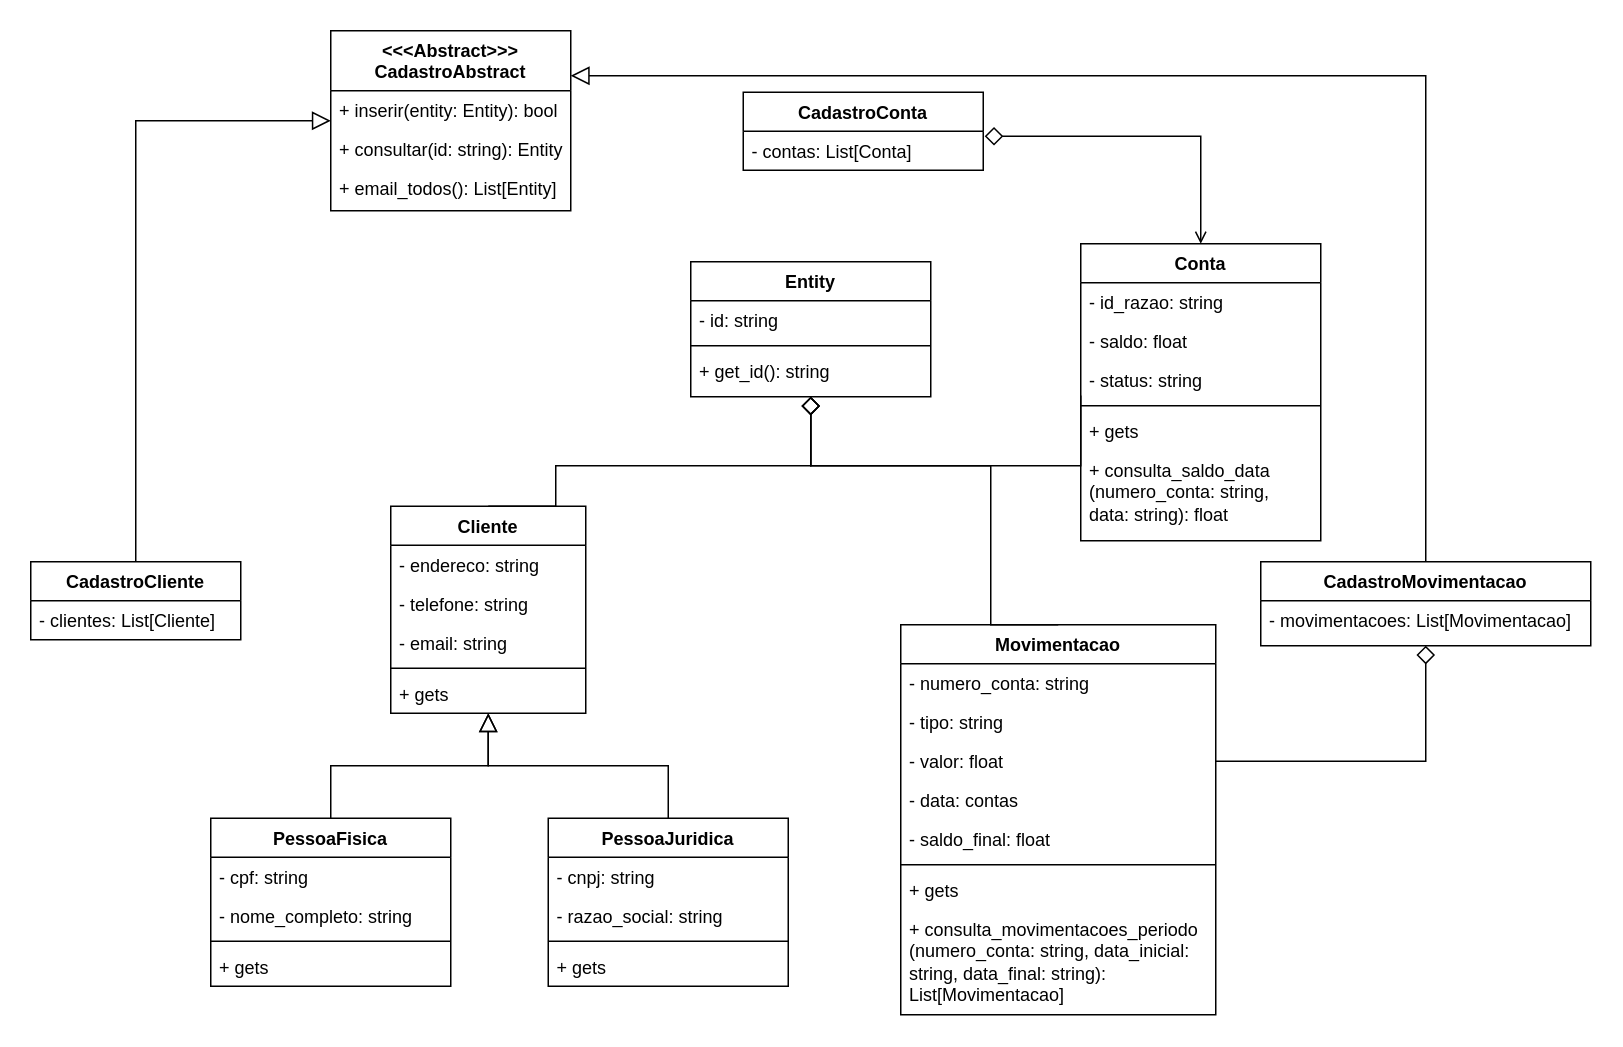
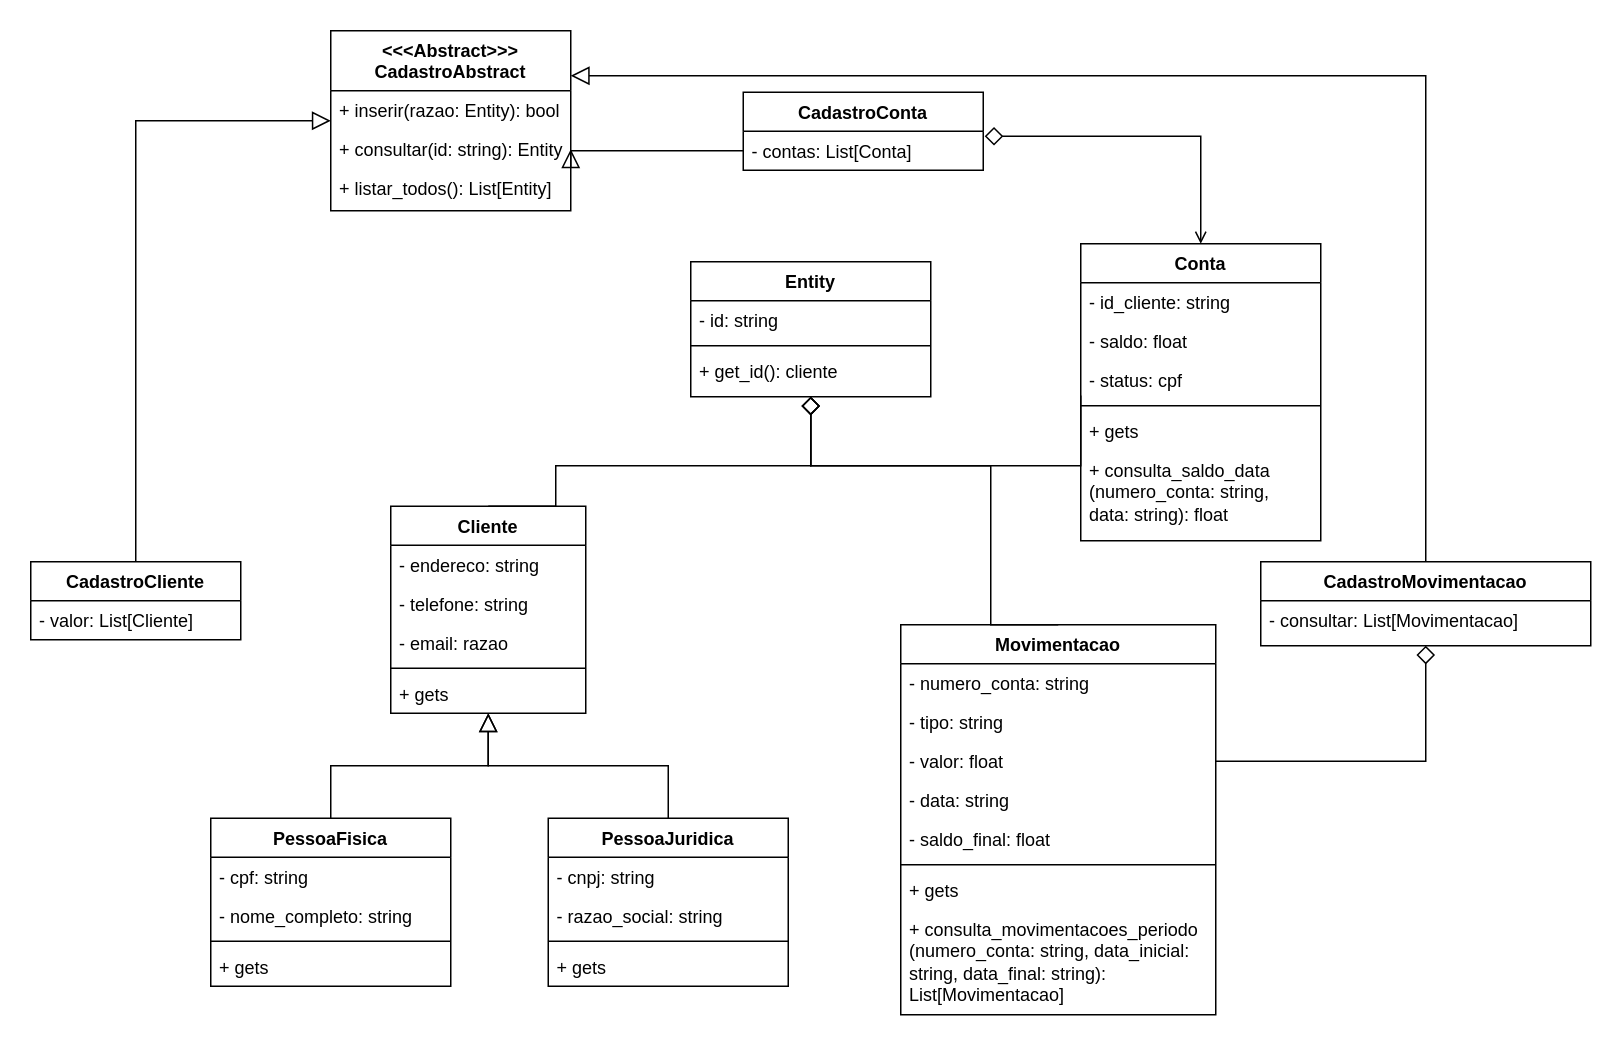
node "+ inserir(entity: Entity): bool": label "+ inserir(entity: Entity): bool" -> "+ inserir(razao: Entity): bool"
edge "CadastroConta" -> "+ consultar(id: string): Entity": added
node "+ email_todos(): List[Entity]": label "+ email_todos(): List[Entity]" -> "+ listar_todos(): List[Entity]"
node "- id_razao: string": label "- id_razao: string" -> "- id_cliente: string"
node "+ get_id(): string": label "+ get_id(): string" -> "+ get_id(): cliente"
node "- status: string": label "- status: string" -> "- status: cpf"
node "- clientes: List[Cliente]": label "- clientes: List[Cliente]" -> "- valor: List[Cliente]"
node "- movimentacoes: List[Movimentacao]": label "- movimentacoes: List[Movimentacao]" -> "- consultar: List[Movimentacao]"
node "- email: string": label "- email: string" -> "- email: razao"
node "- data: contas": label "- data: contas" -> "- data: string"
